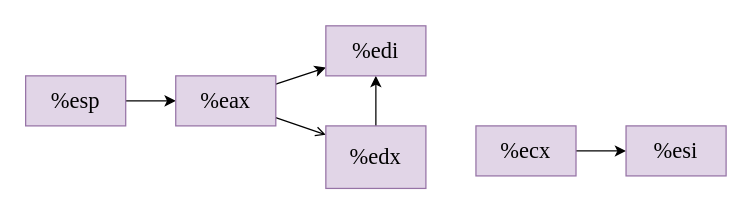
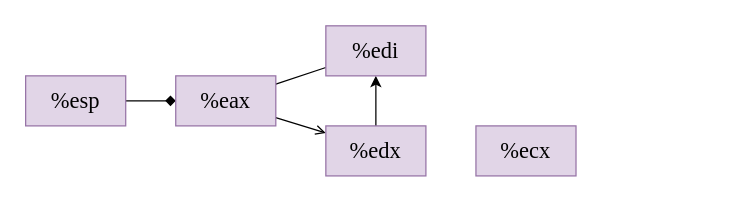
edge "%eax" -> "%edi": arrowhead classic -> none
edge "%esp" -> "%eax": arrowhead classic -> diamond
edge "%ecx" -> "%esi": removed
node "%esi": removed
node "%edx": size 100x63 -> 100x50
